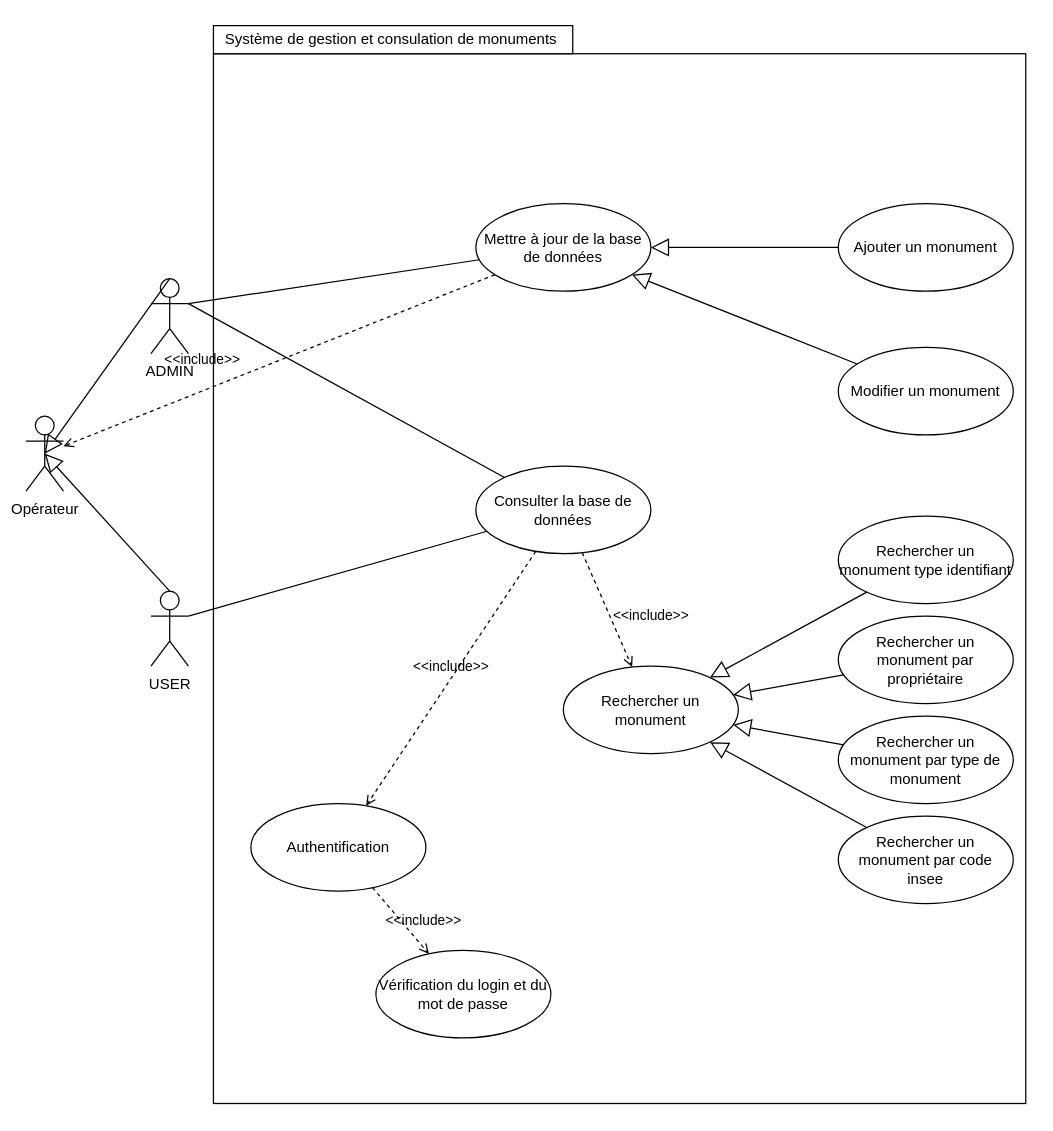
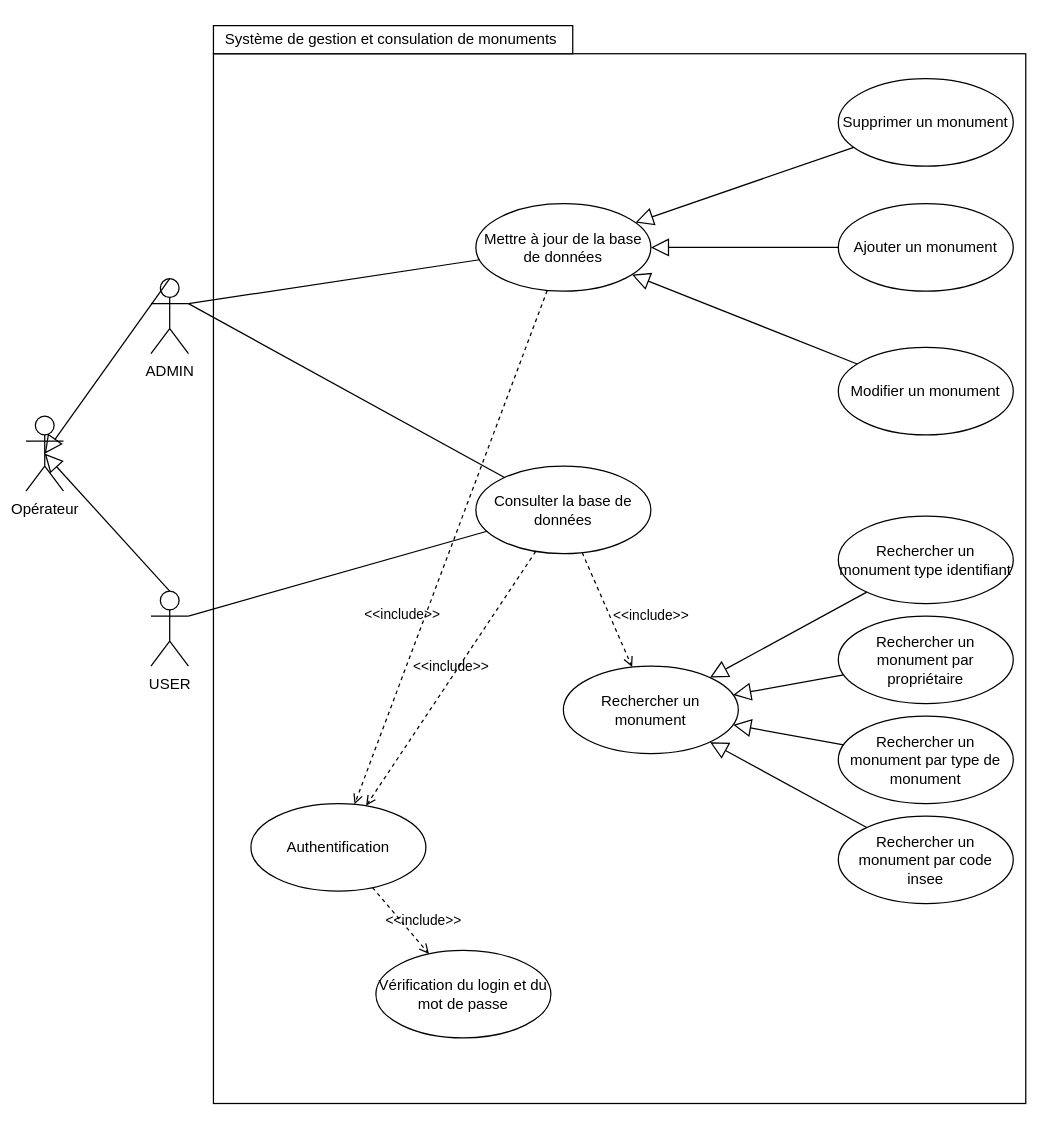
node "Supprimer un monument": added
edge "Supprimer un monument" -> "Mettre à jour de la base de données": added
edge "Mettre à jour de la base de données" -> "Opérateur": now "Mettre à jour de la base de données" -> "Authentification"
